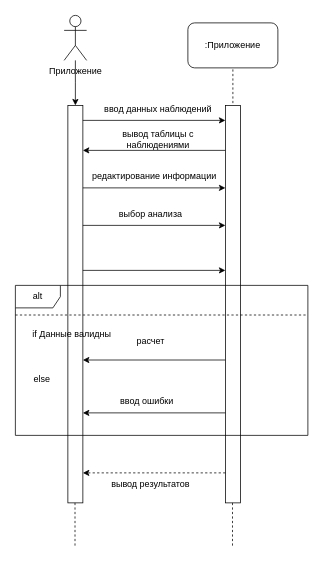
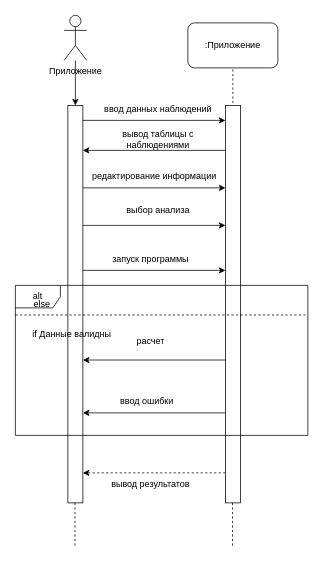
node "выбор анализа": moved (150, 214) -> (158, 210)
node "запуск программы": added
node "else": moved (42, 379) -> (42, 304)
